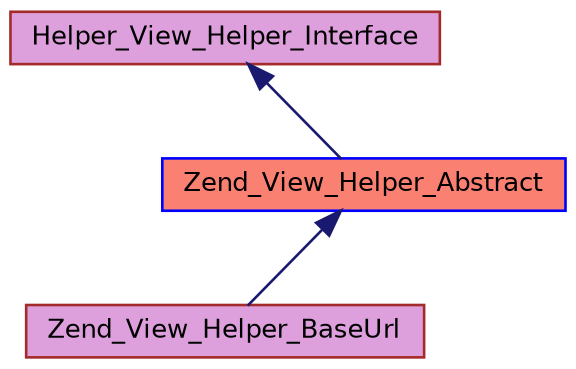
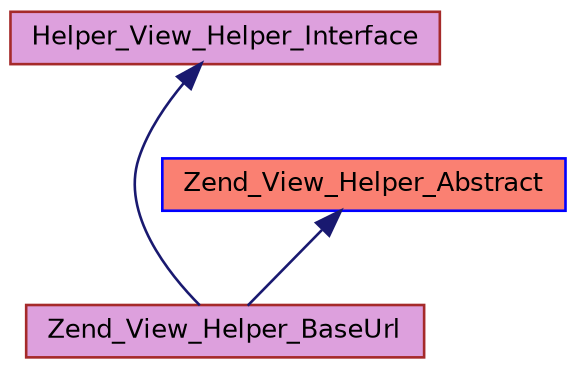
edge "Zend_View_Helper_Abstract" -> "Helper_View_Helper_Interface": now "Zend_View_Helper_BaseUrl" -> "Helper_View_Helper_Interface"
